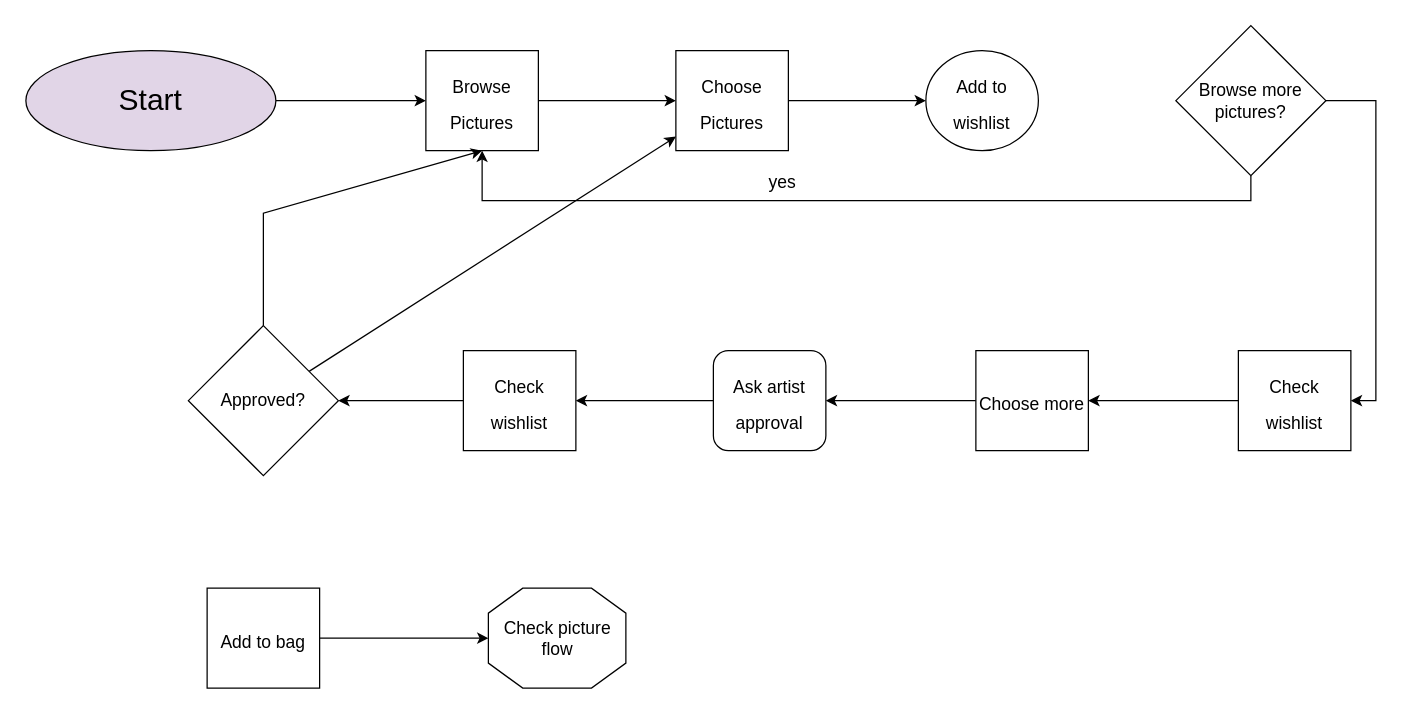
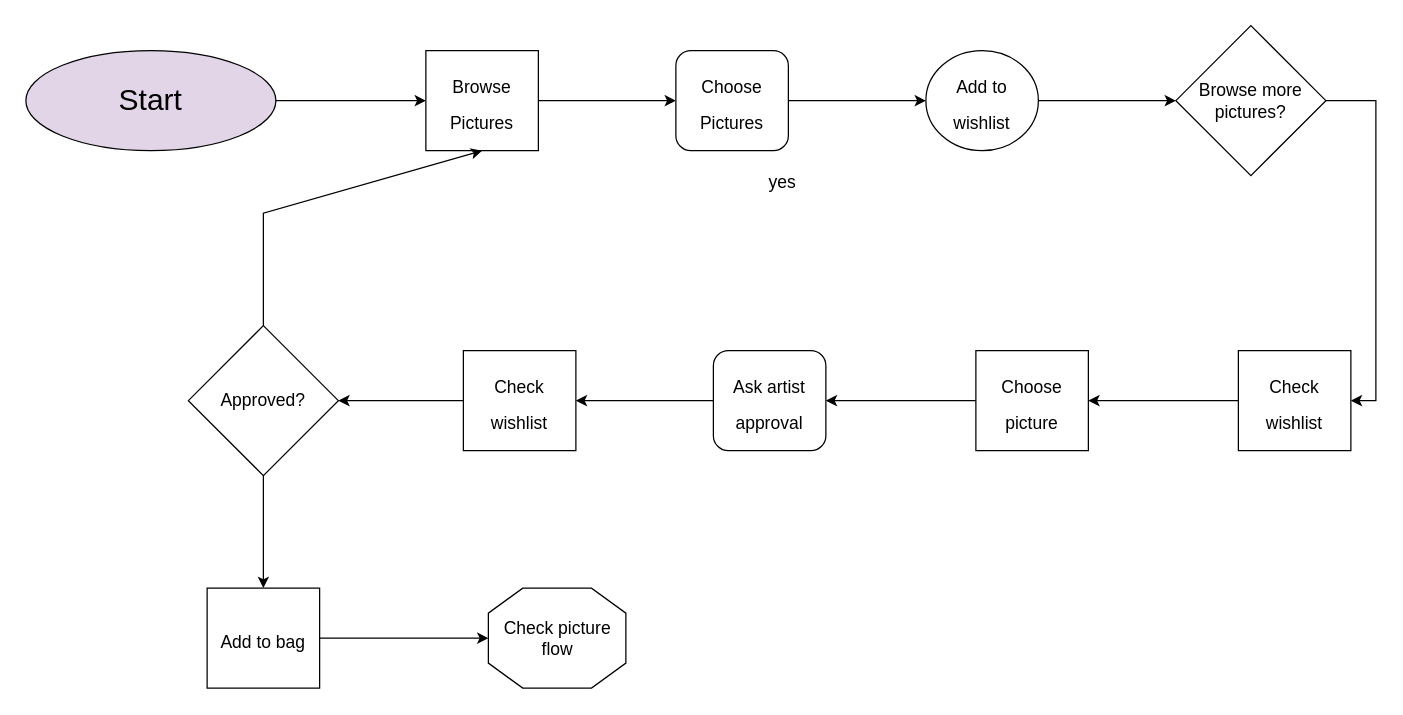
node "Choose Pictures": shape rectangle -> rounded rectangle
edge "Add to wishlist" -> "Browse more pictures?": added
edge "Browse more pictures?" -> "Browse Pictures": removed
edge "Approved?" -> "Choose Pictures": now "Approved?" -> "Add to bag"
node "Choose more": label "Choose more" -> "Choose picture"
